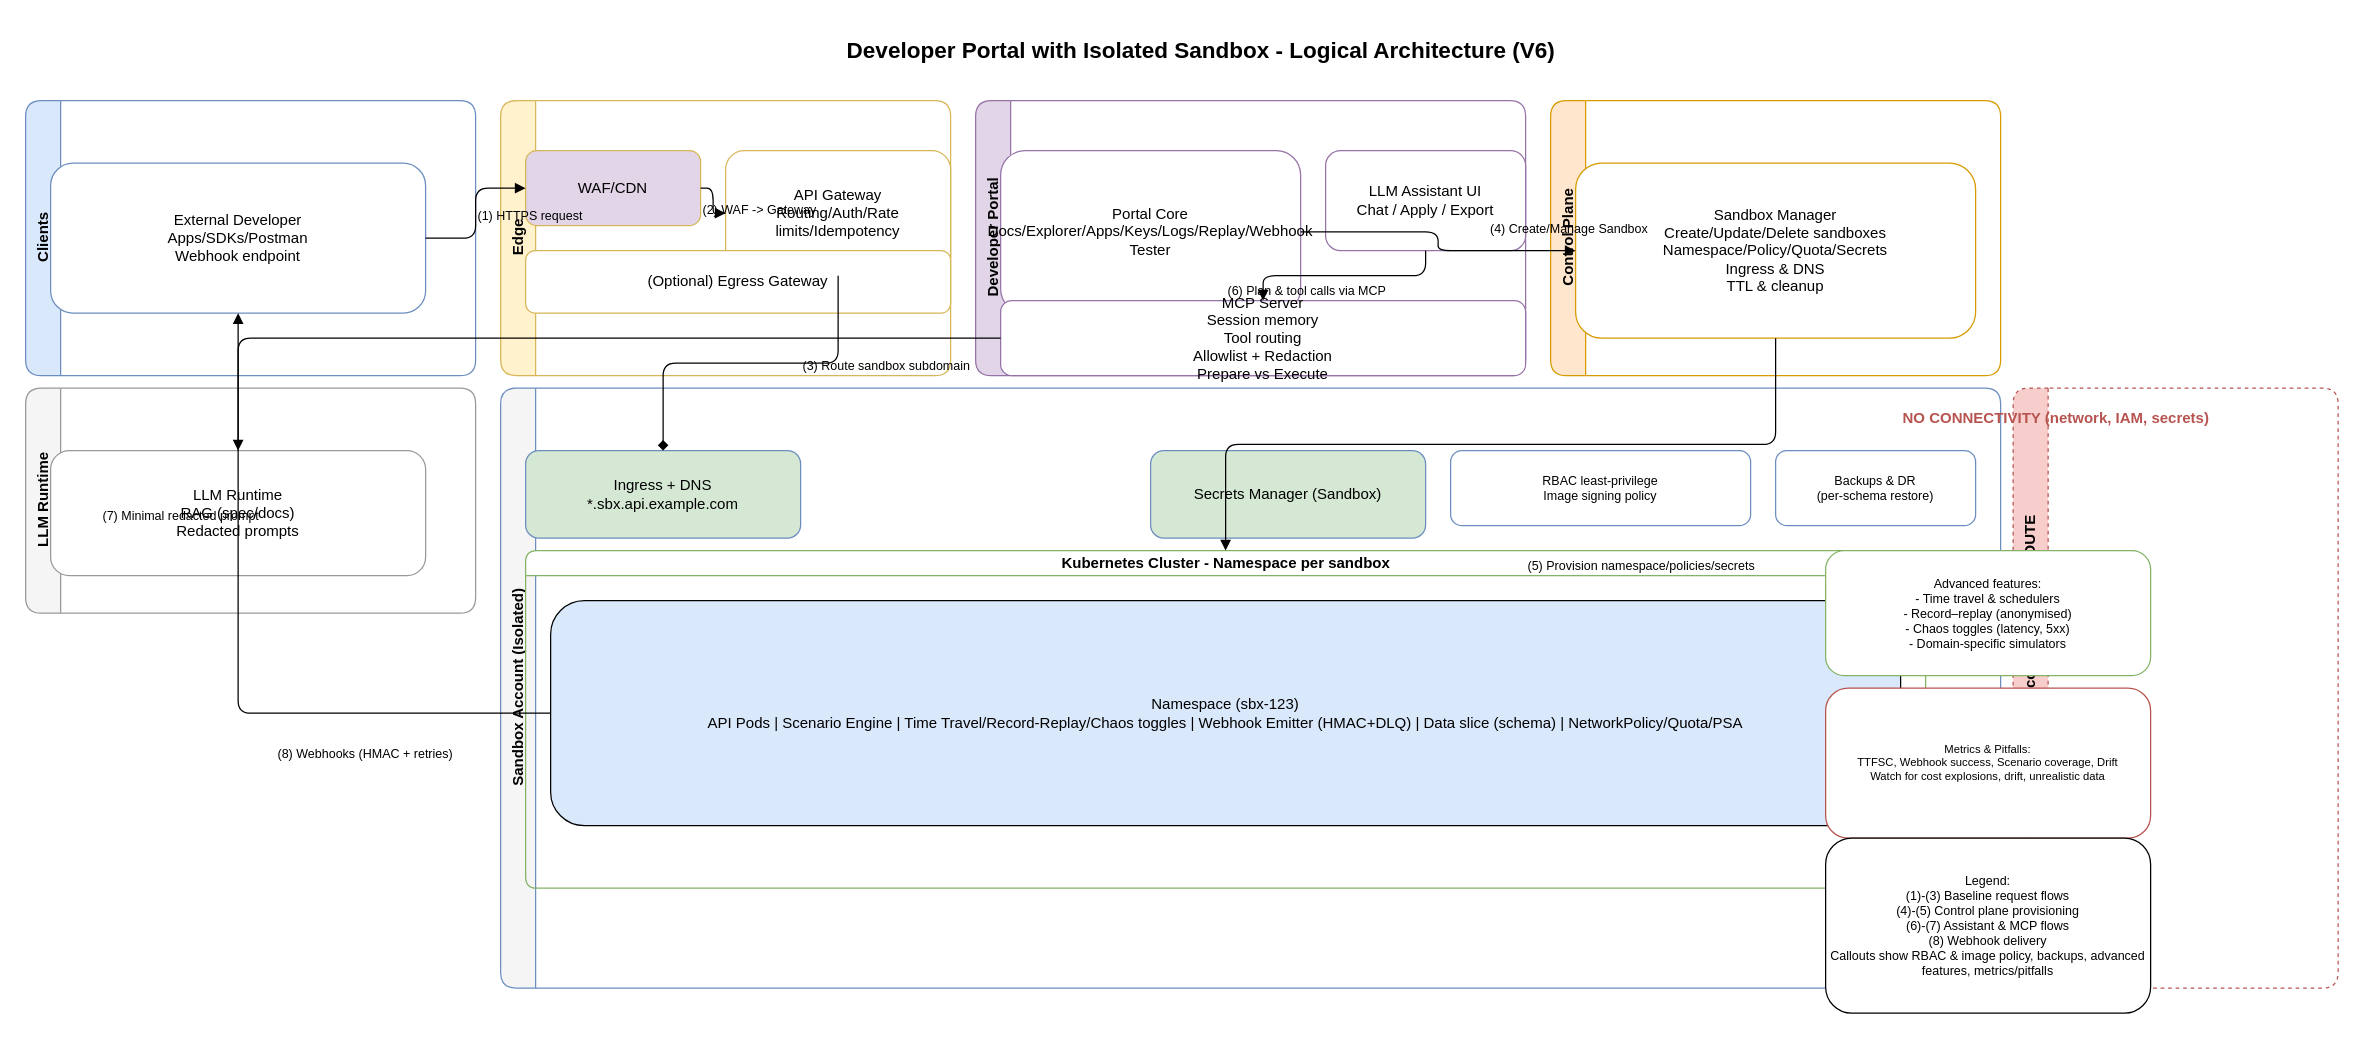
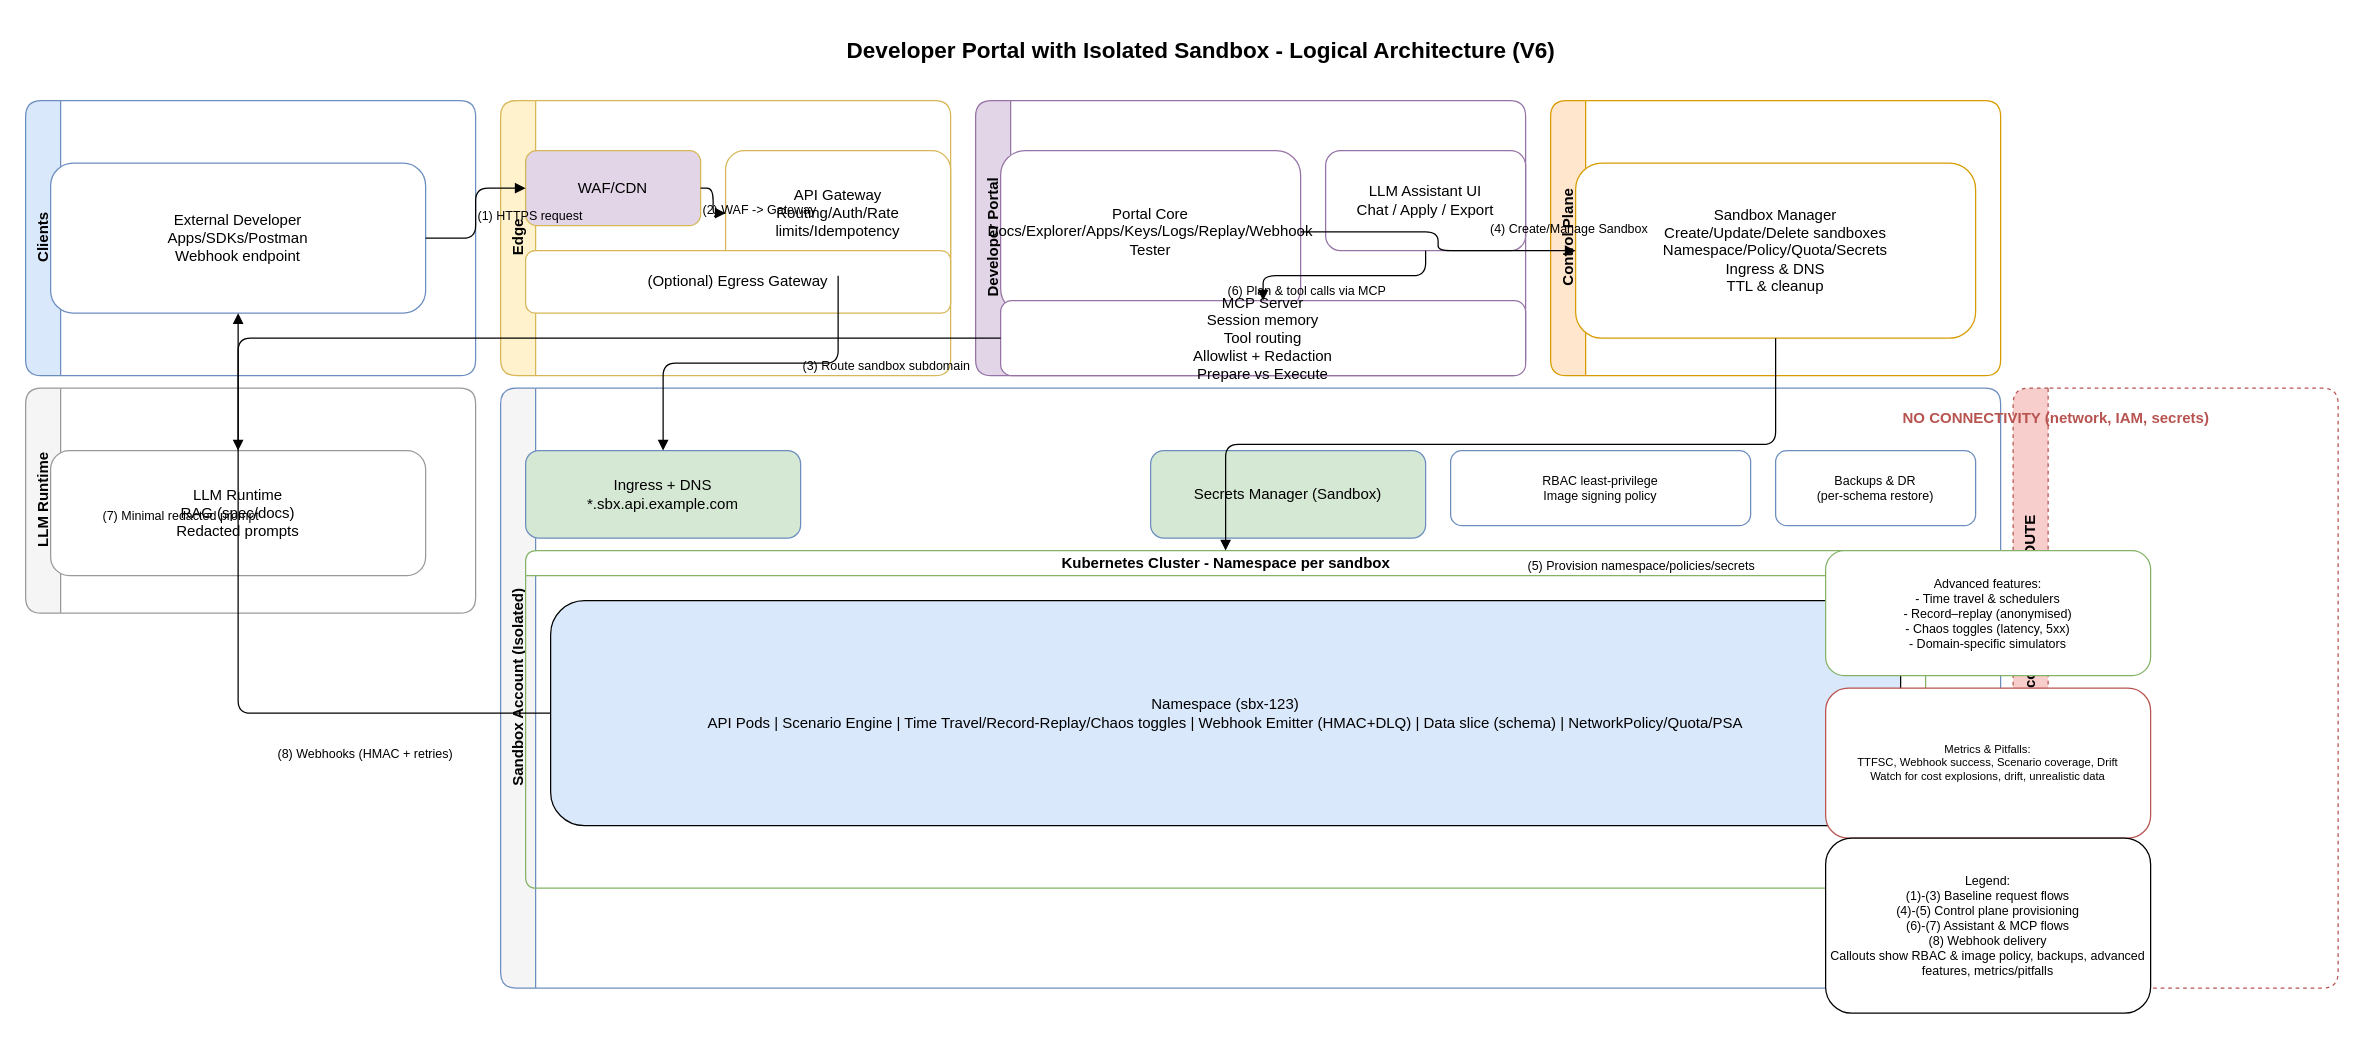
edge "API Gateway Routing/Auth/Rate limits/Idempotency" -> "Ingress + DNS *.sbx.api.example.com": arrowhead diamond -> block
